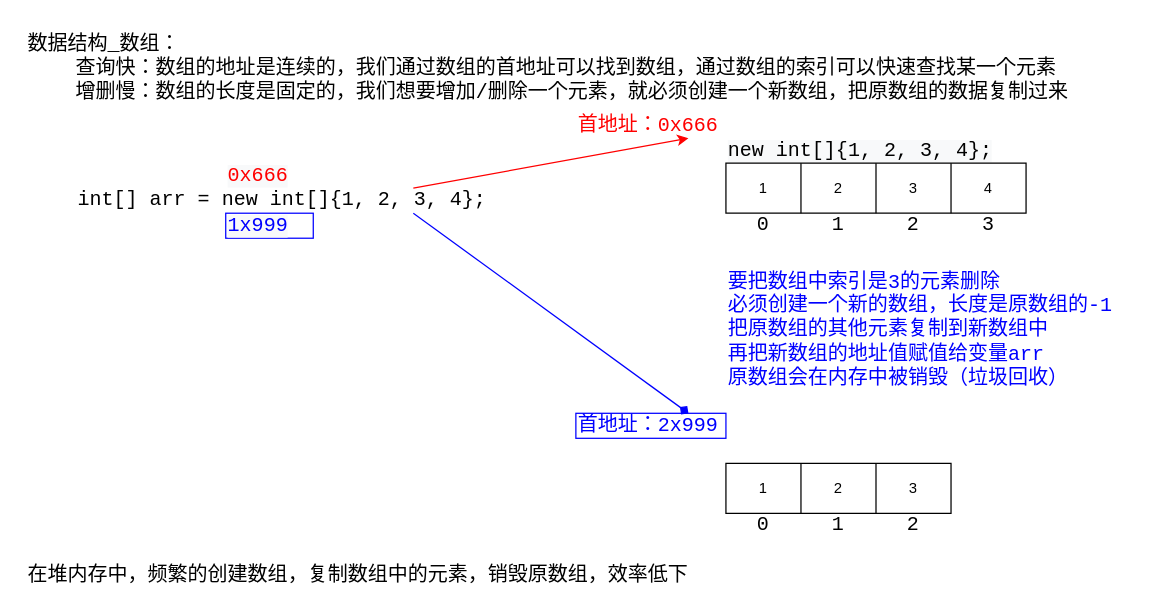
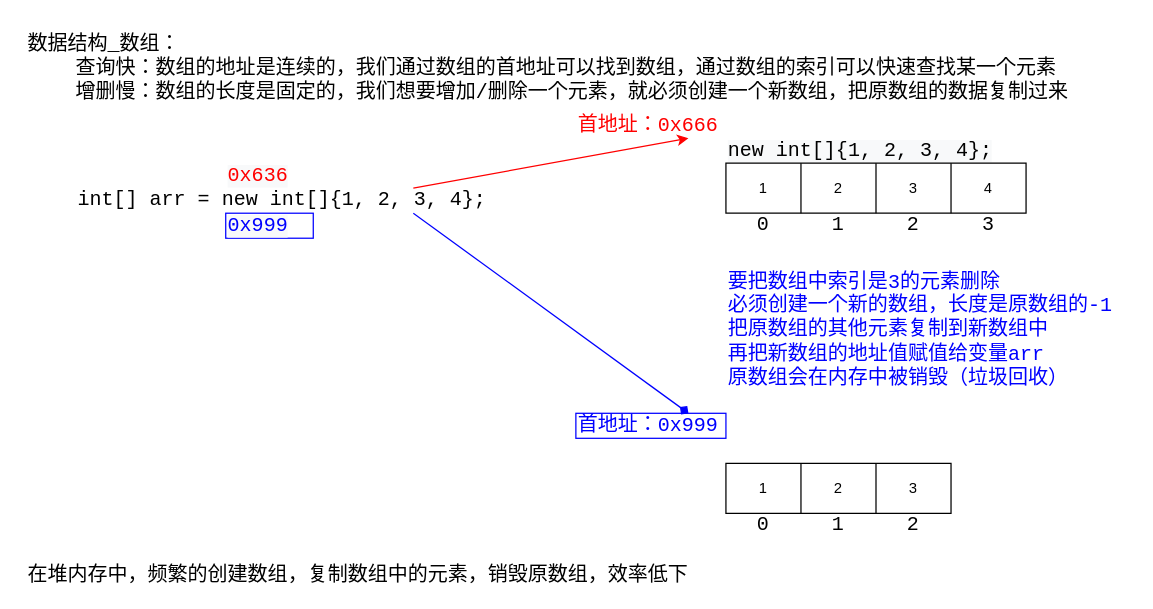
node "0x666": label "0x666" -> "0x636"
node "1x999": label "1x999" -> "0x999"
node "首地址：2x999": label "首地址：2x999" -> "首地址：0x999"
